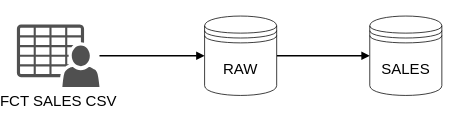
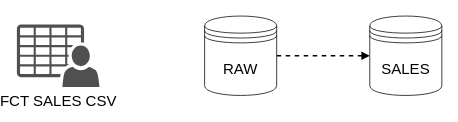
edge "FCT SALES CSV" -> "RAW": removed
edge "RAW" -> "SALES": style solid -> dashed
